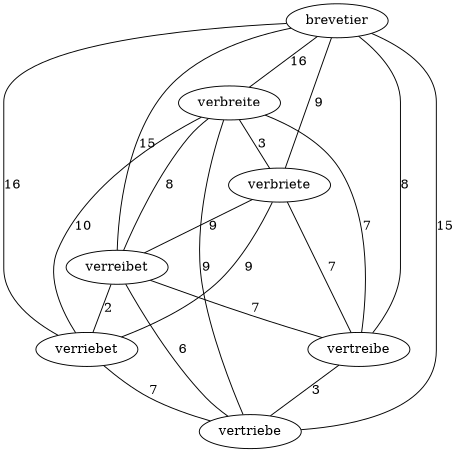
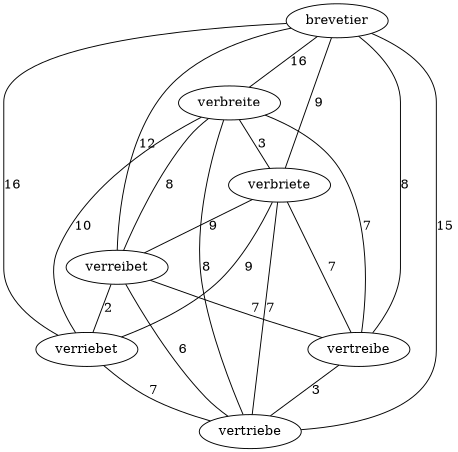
edge "brevetier" -- "verreibet": label "15" -> "12"
edge "verbreite" -- "vertriebe": label "9" -> "8"
edge "verbriete" -- "vertriebe": added, label "7"
